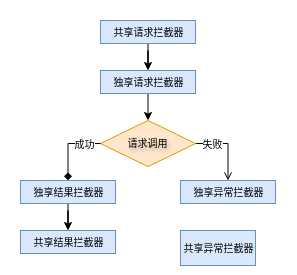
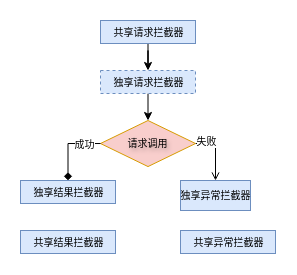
node "独享请求拦截器": style solid -> dashed
node "请求调用": fillcolor #ffe6cc -> #f8cecc
node "独享异常拦截器": size 95x23 -> 70x30
edge "独享结果拦截器" -> "共享结果拦截器": removed
node "共享异常拦截器": size 75x35 -> 95x23
